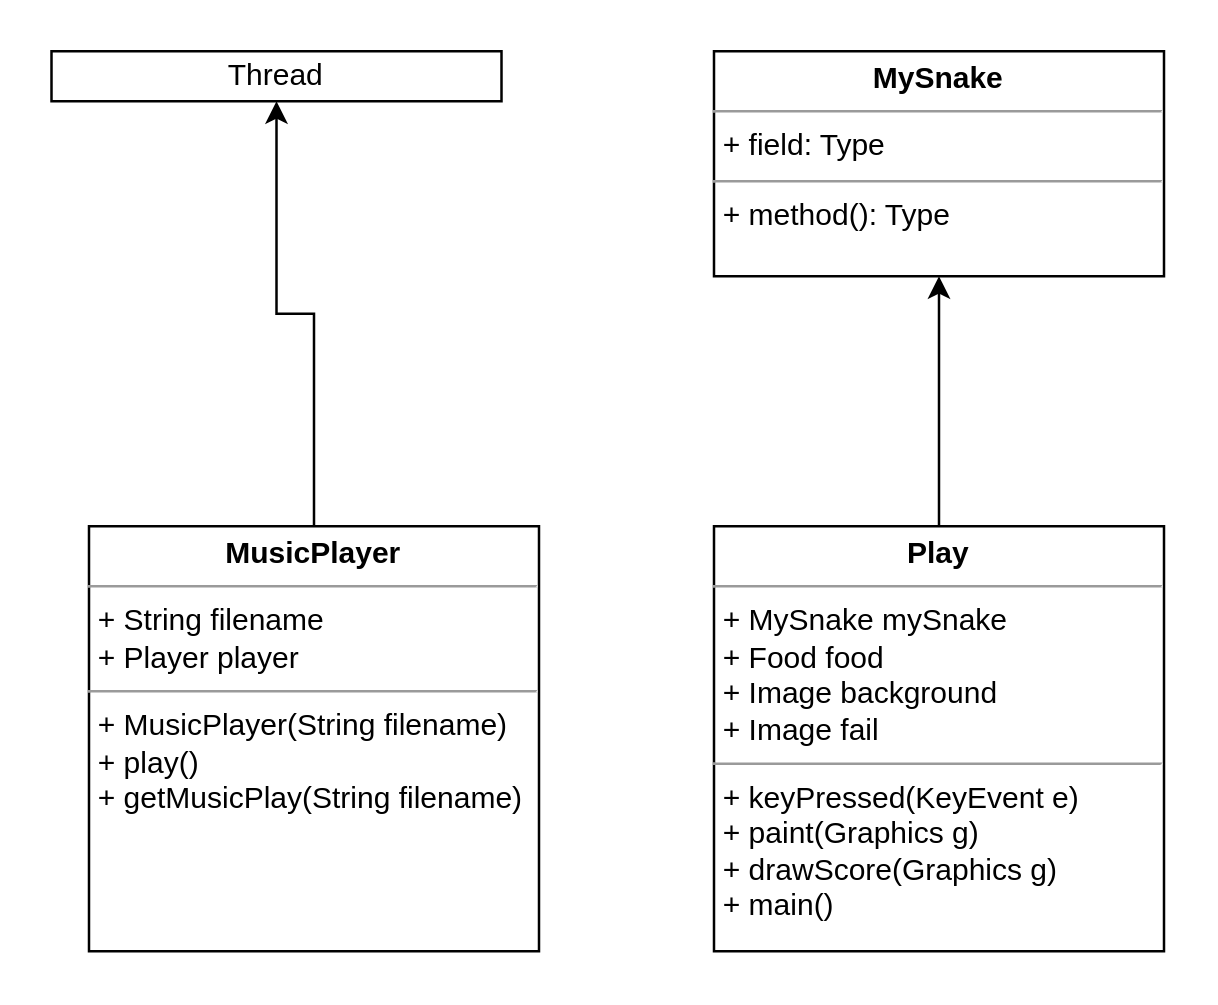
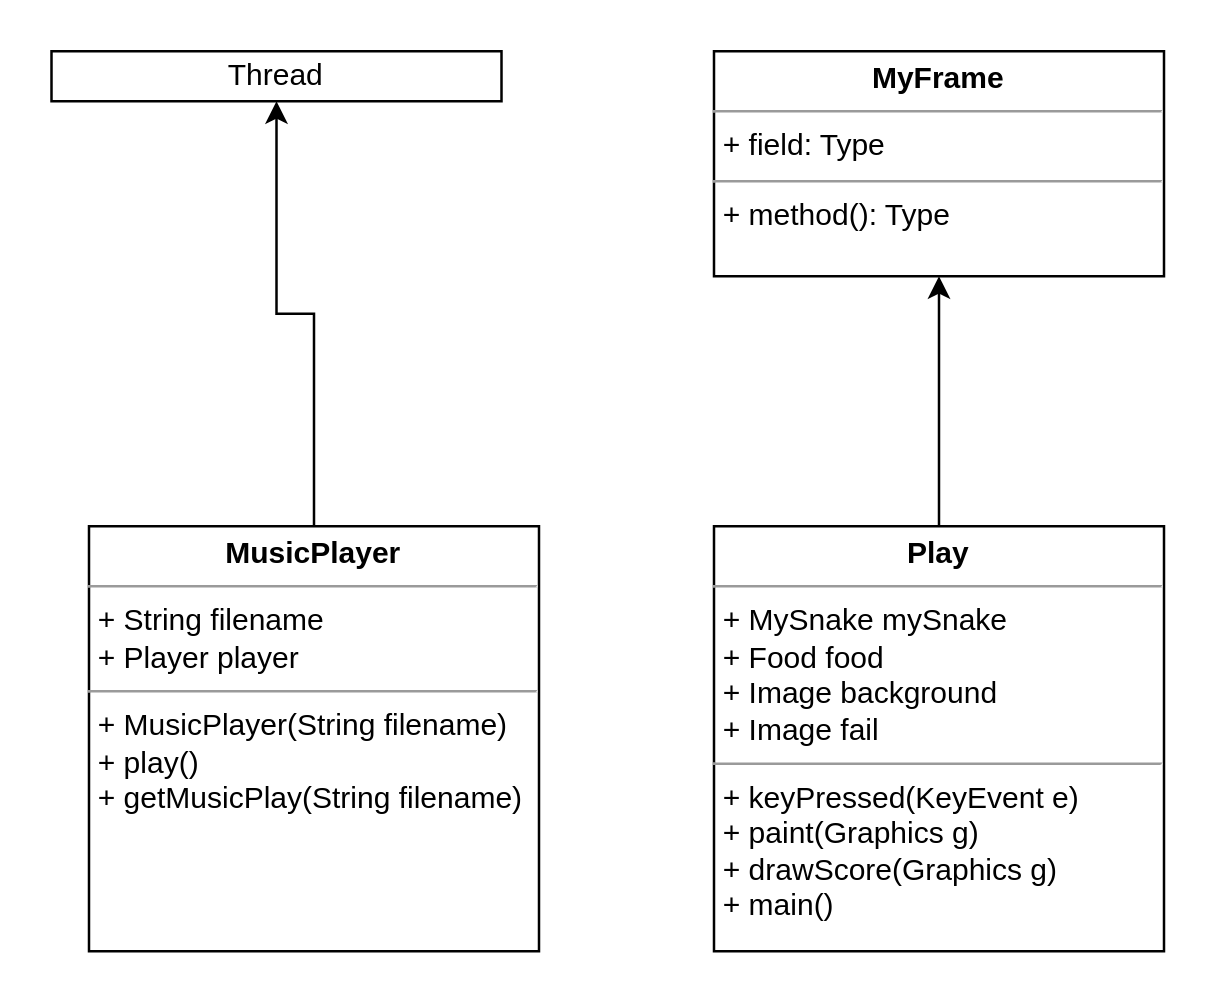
node "MySnake + field: Type + method(): Type": label "MySnake + field: Type + method(): Type" -> "MyFrame + field: Type + method(): Type"
